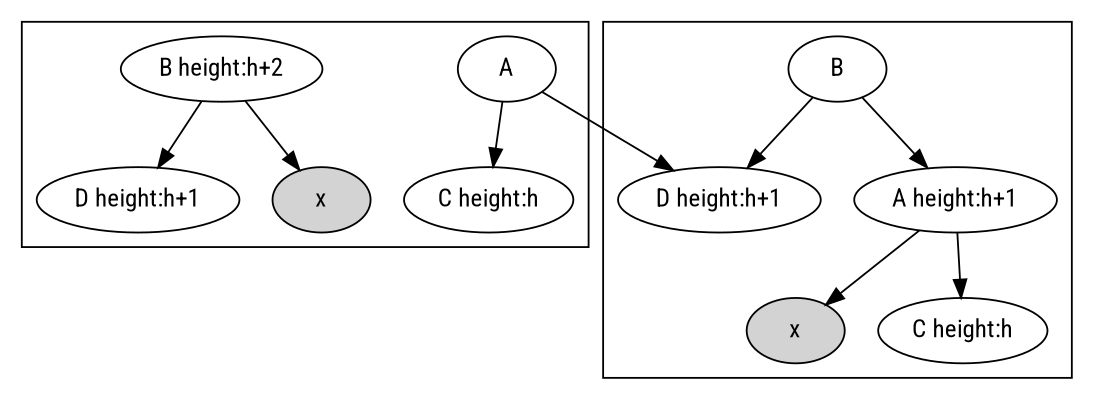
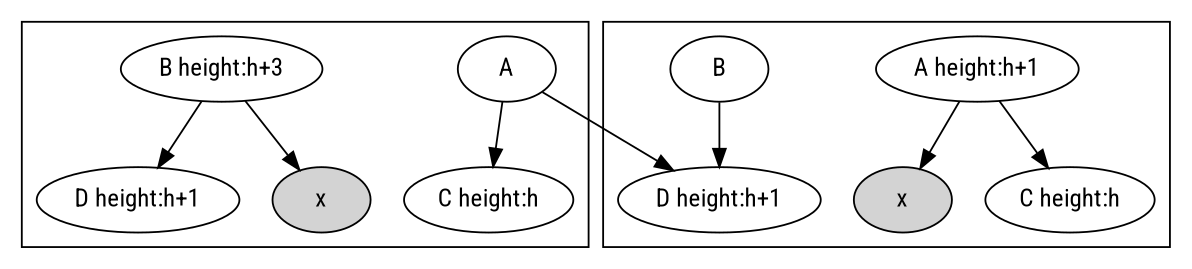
node "B height:h+2": label "B height:h+2" -> "B height:h+3"
edge "B" -> "A height:h+1": removed
